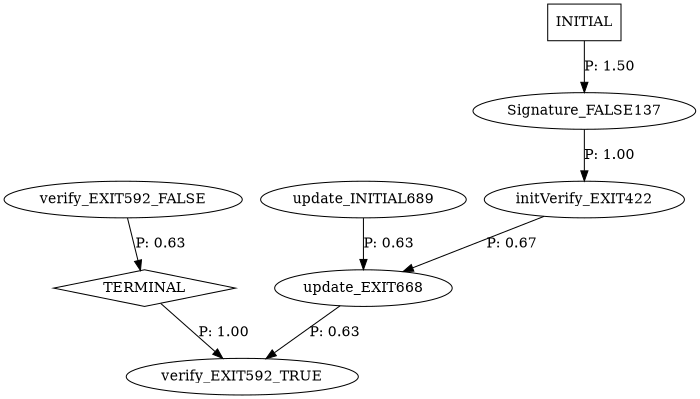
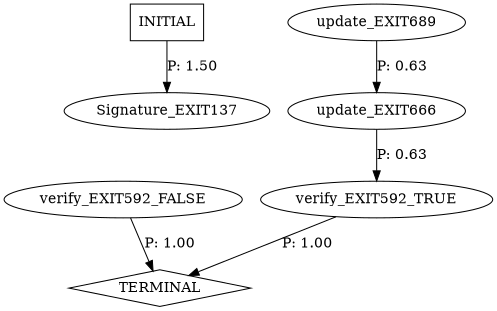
node "Signature_FALSE137": label "Signature_FALSE137" -> "Signature_EXIT137"
node "update_INITIAL689": label "update_INITIAL689" -> "update_EXIT689"
node "initVerify_EXIT422": removed
edge "verify_EXIT592_FALSE" -> "TERMINAL": label "P: 0.63" -> "P: 1.00"
node "update_EXIT668": label "update_EXIT668" -> "update_EXIT666"
edge "TERMINAL" -> "verify_EXIT592_TRUE": reversed
